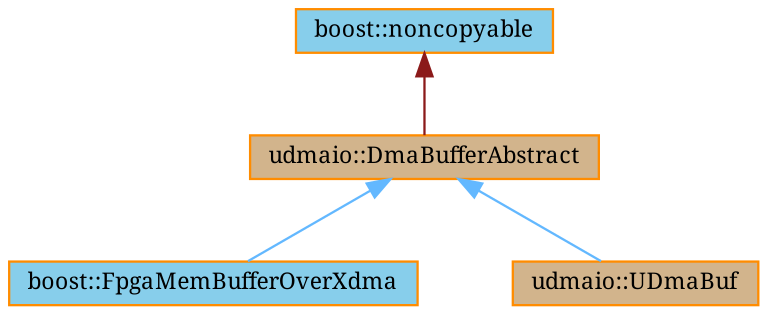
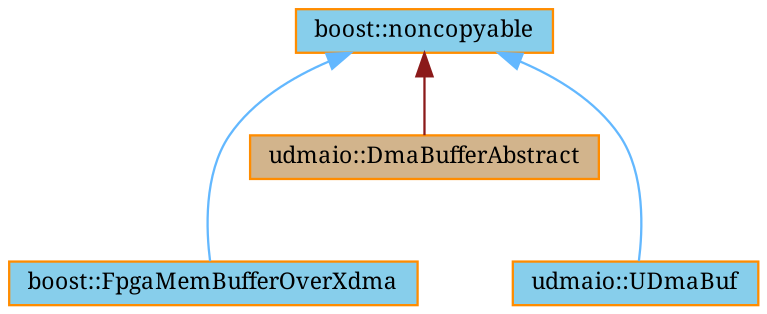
edge "boost::FpgaMemBufferOverXdma" -> "udmaio::DmaBufferAbstract": now "boost::FpgaMemBufferOverXdma" -> "boost::noncopyable"
edge "udmaio::UDmaBuf" -> "udmaio::DmaBufferAbstract": now "udmaio::UDmaBuf" -> "boost::noncopyable"
node "udmaio::UDmaBuf": fillcolor tan -> skyblue
